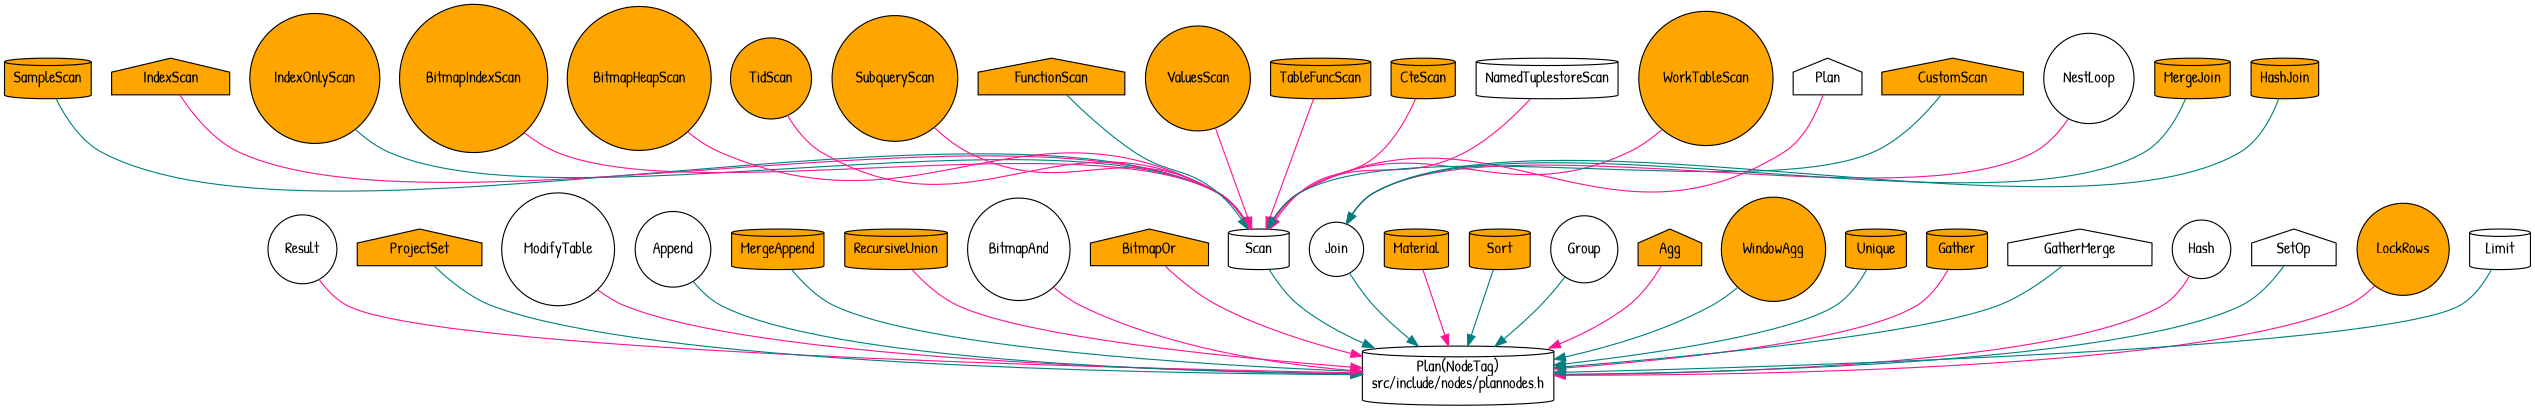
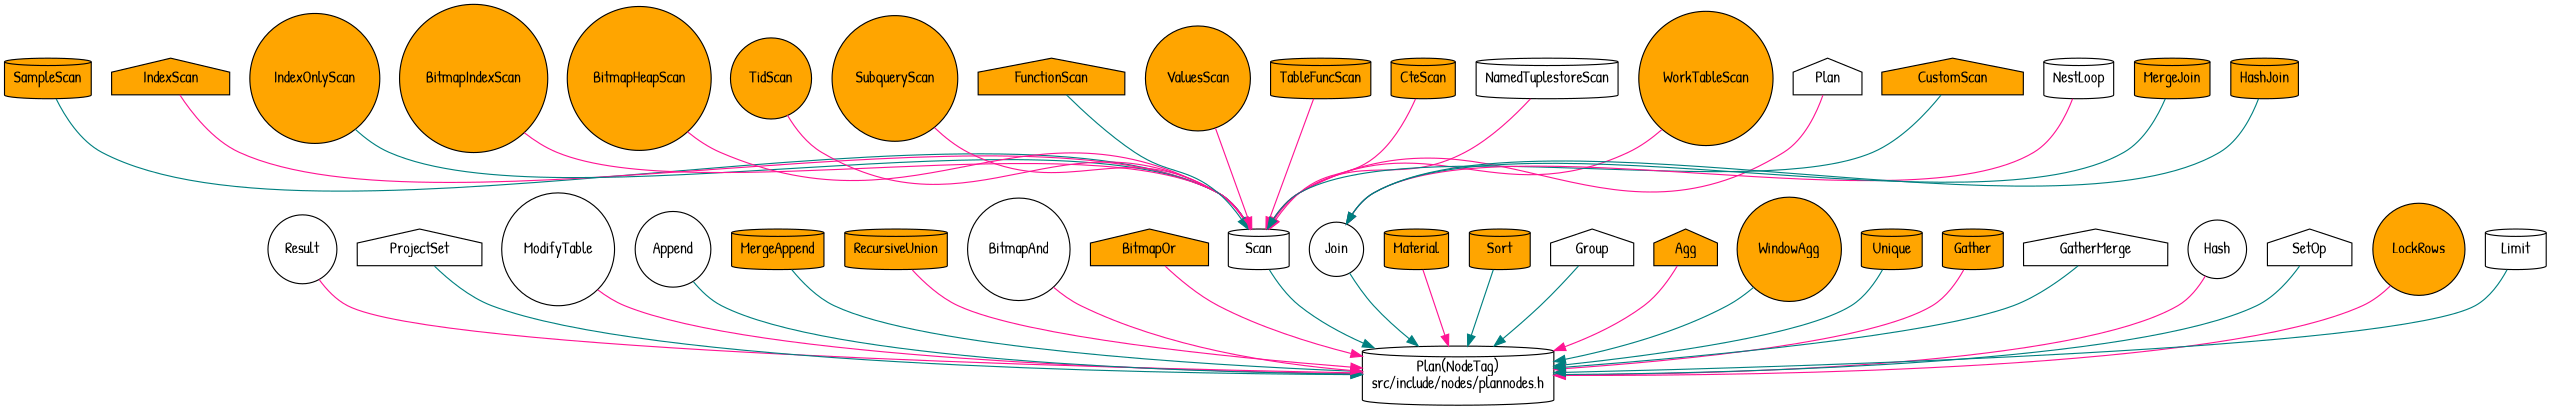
node "NestLoop": shape circle -> cylinder
node "ProjectSet": fillcolor orange -> white
node "Group": shape circle -> house
